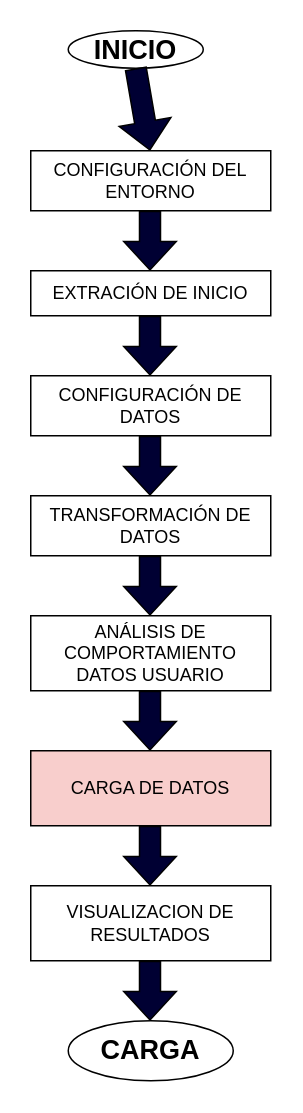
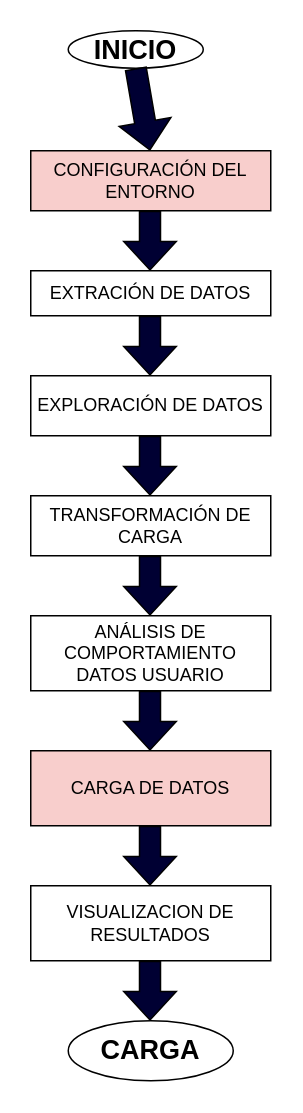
node "CONFIGURACIÓN DEL ENTORNO": fillcolor #ffffff -> #f8cecc
node "EXTRACIÓN DE INICIO": label "EXTRACIÓN DE INICIO" -> "EXTRACIÓN DE DATOS"
node "CONFIGURACIÓN DE DATOS": label "CONFIGURACIÓN DE DATOS" -> "EXPLORACIÓN DE DATOS"
node "TRANSFORMACIÓN DE DATOS": label "TRANSFORMACIÓN DE DATOS" -> "TRANSFORMACIÓN DE CARGA"
